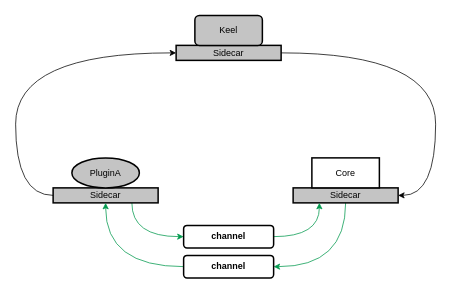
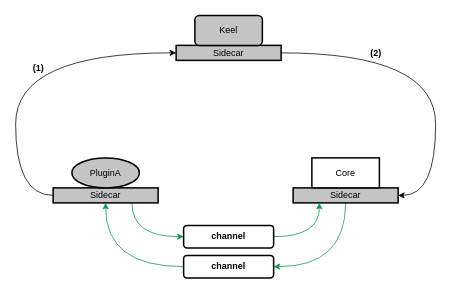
node "(2)": added
node "(1)": added
